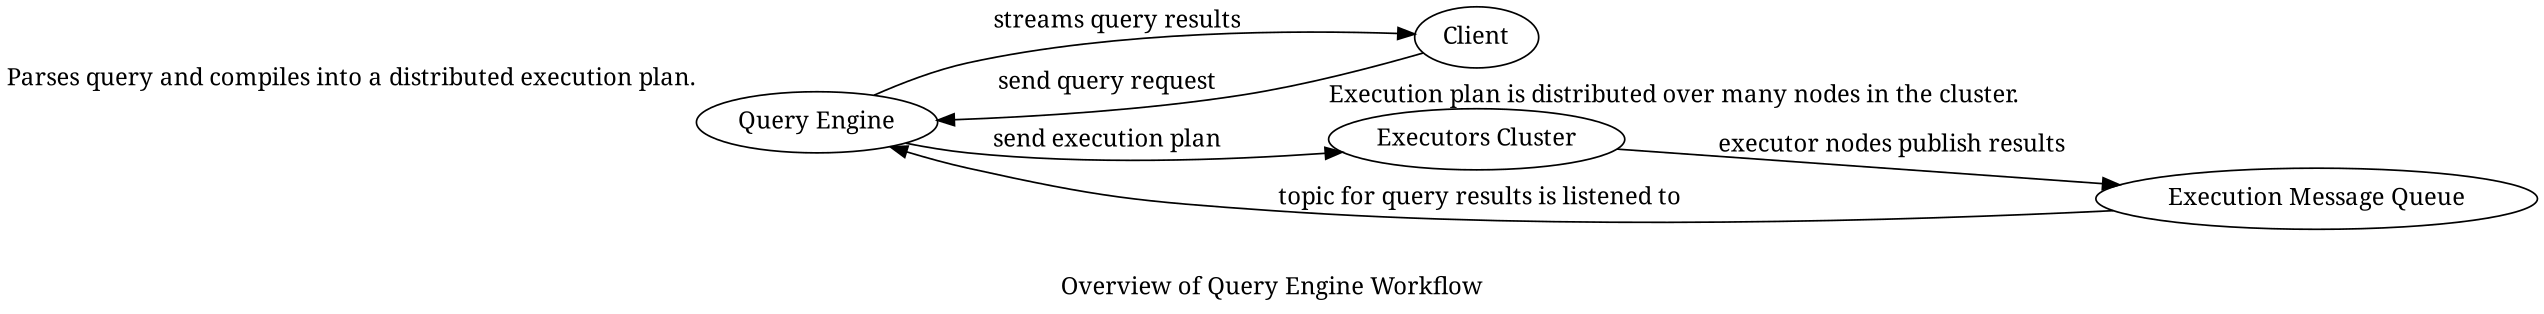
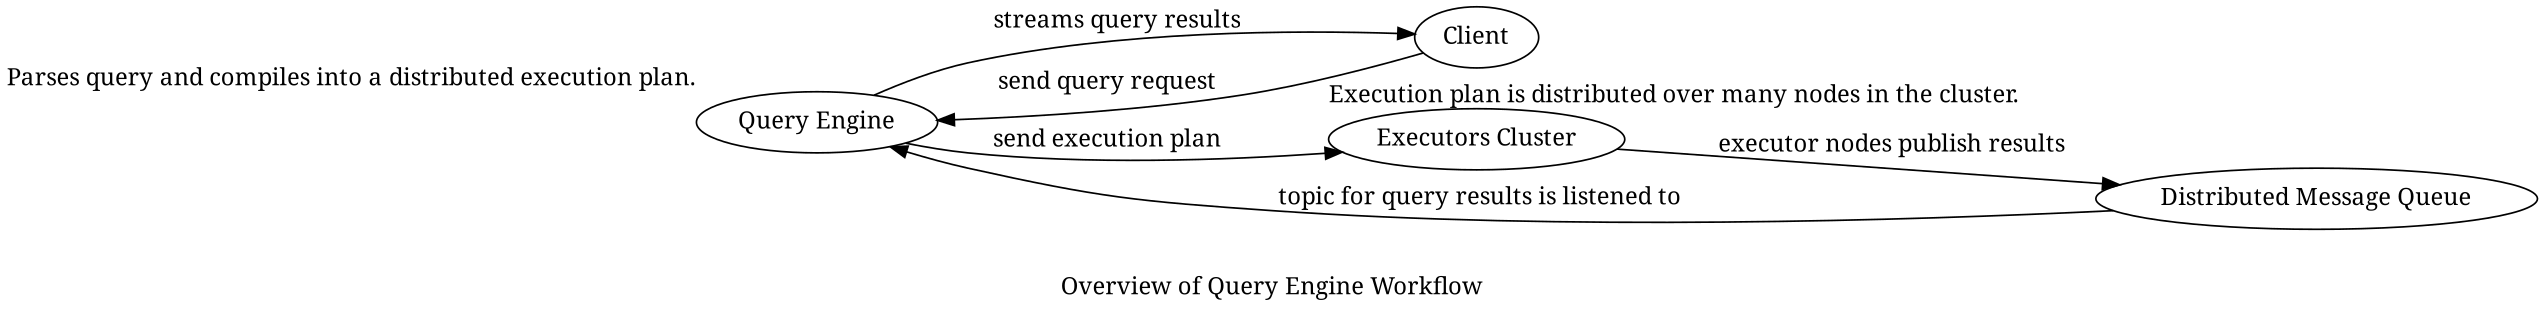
node "Execution Message Queue": label "Execution Message Queue" -> "Distributed Message Queue"
